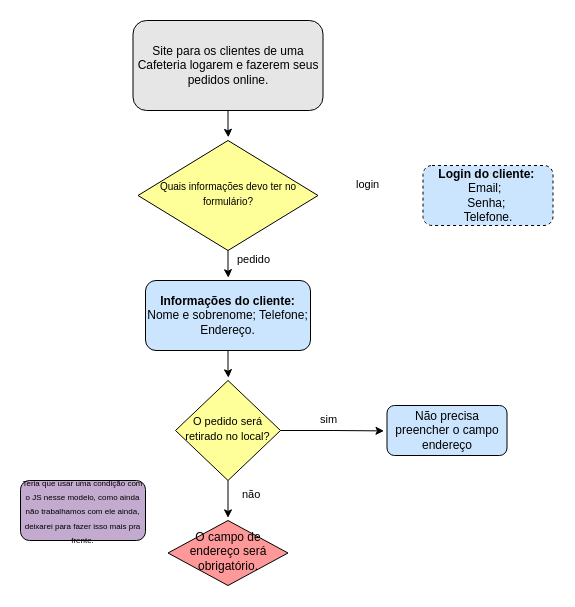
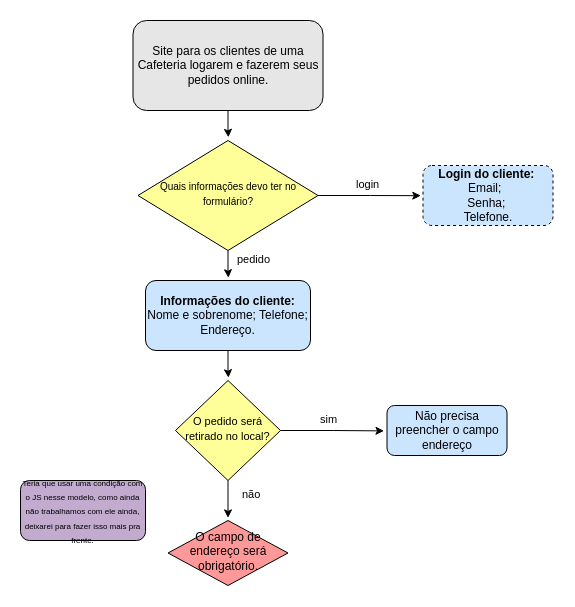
edge "Quais informações devo ter no formulário?" -> "Login do cliente: Email; Senha; Telefone.": added
